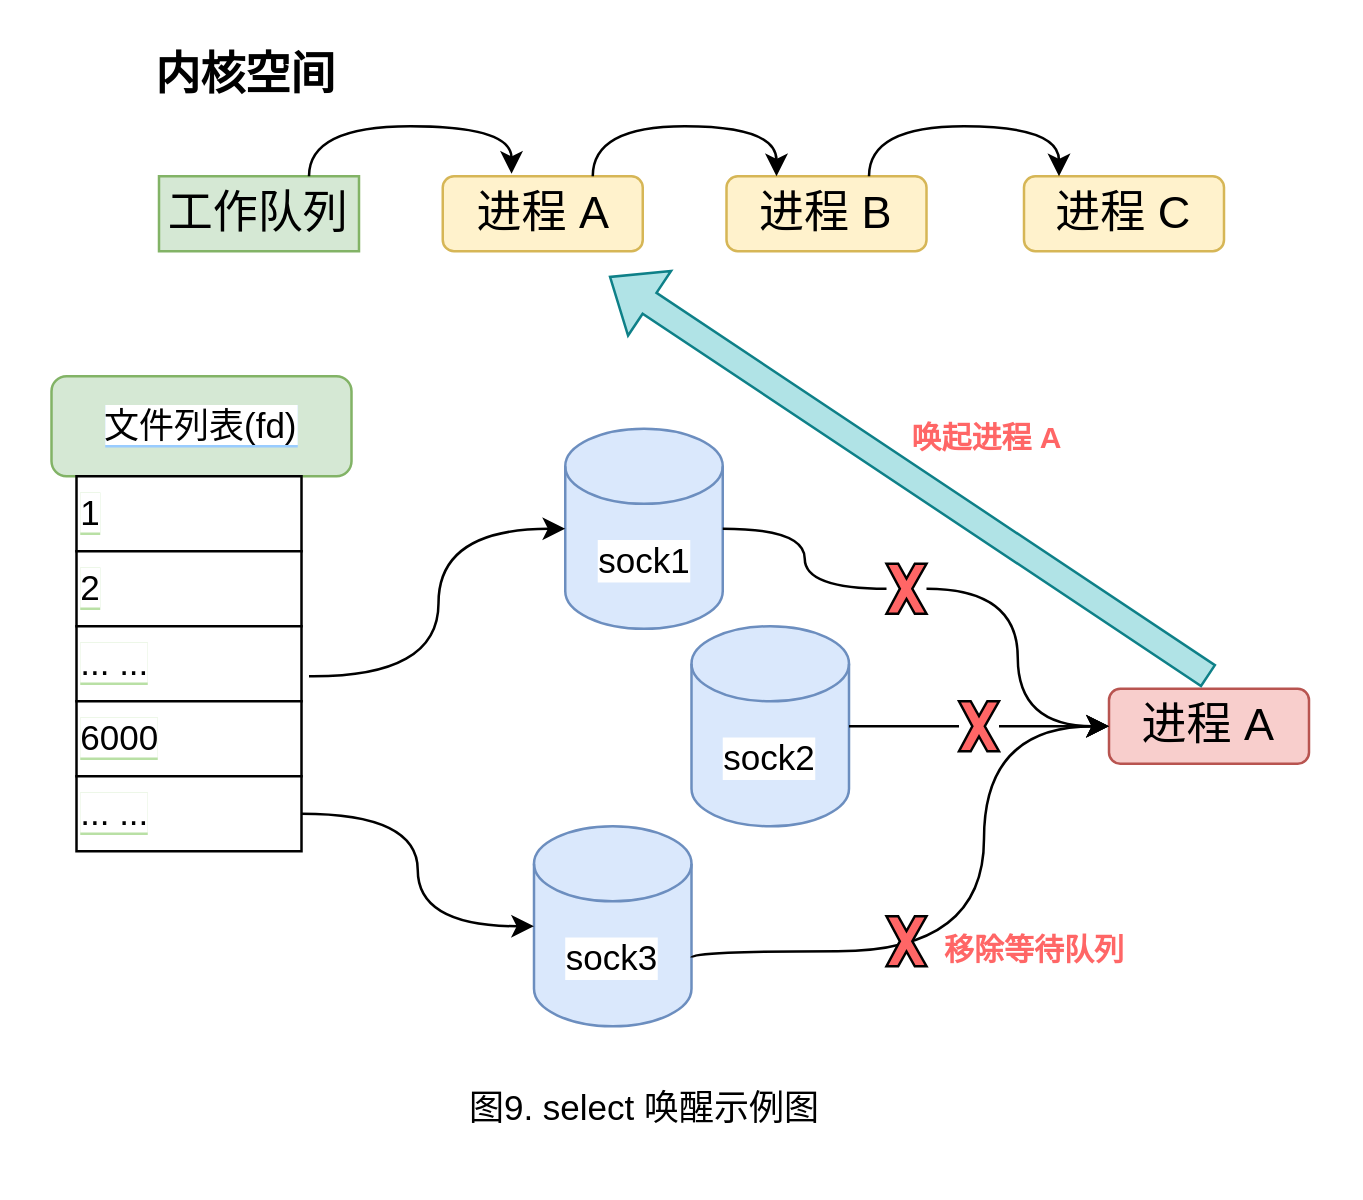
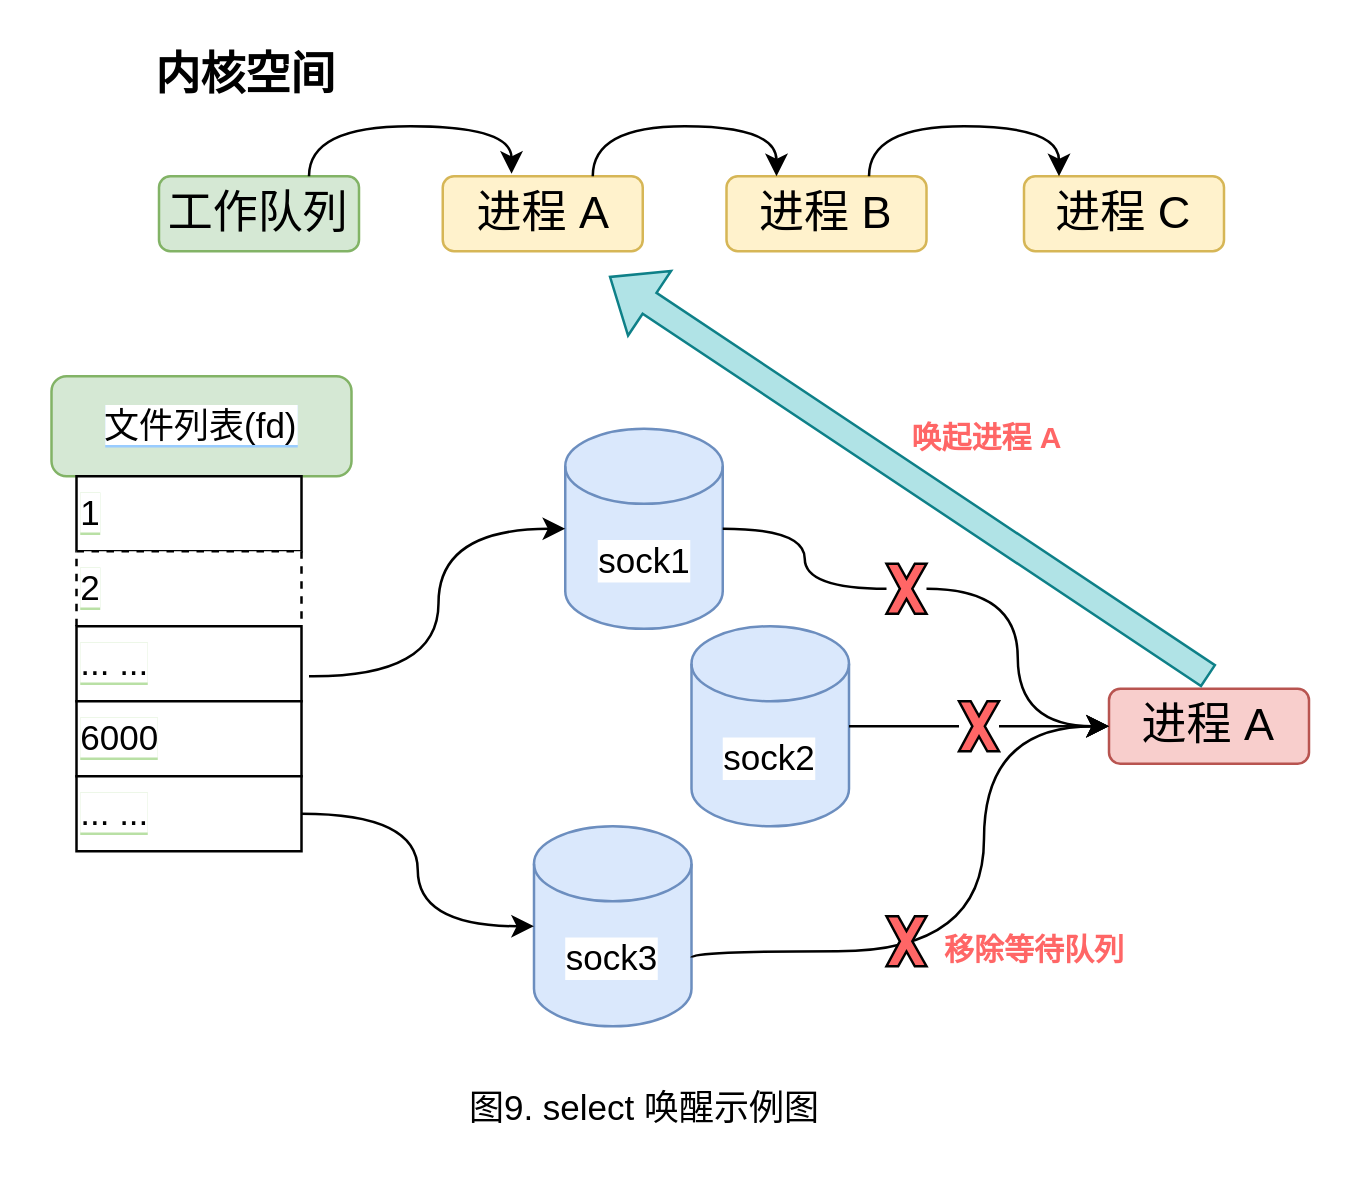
node "工作队列": shape rectangle -> rounded rectangle
node "2": style solid -> dashed
